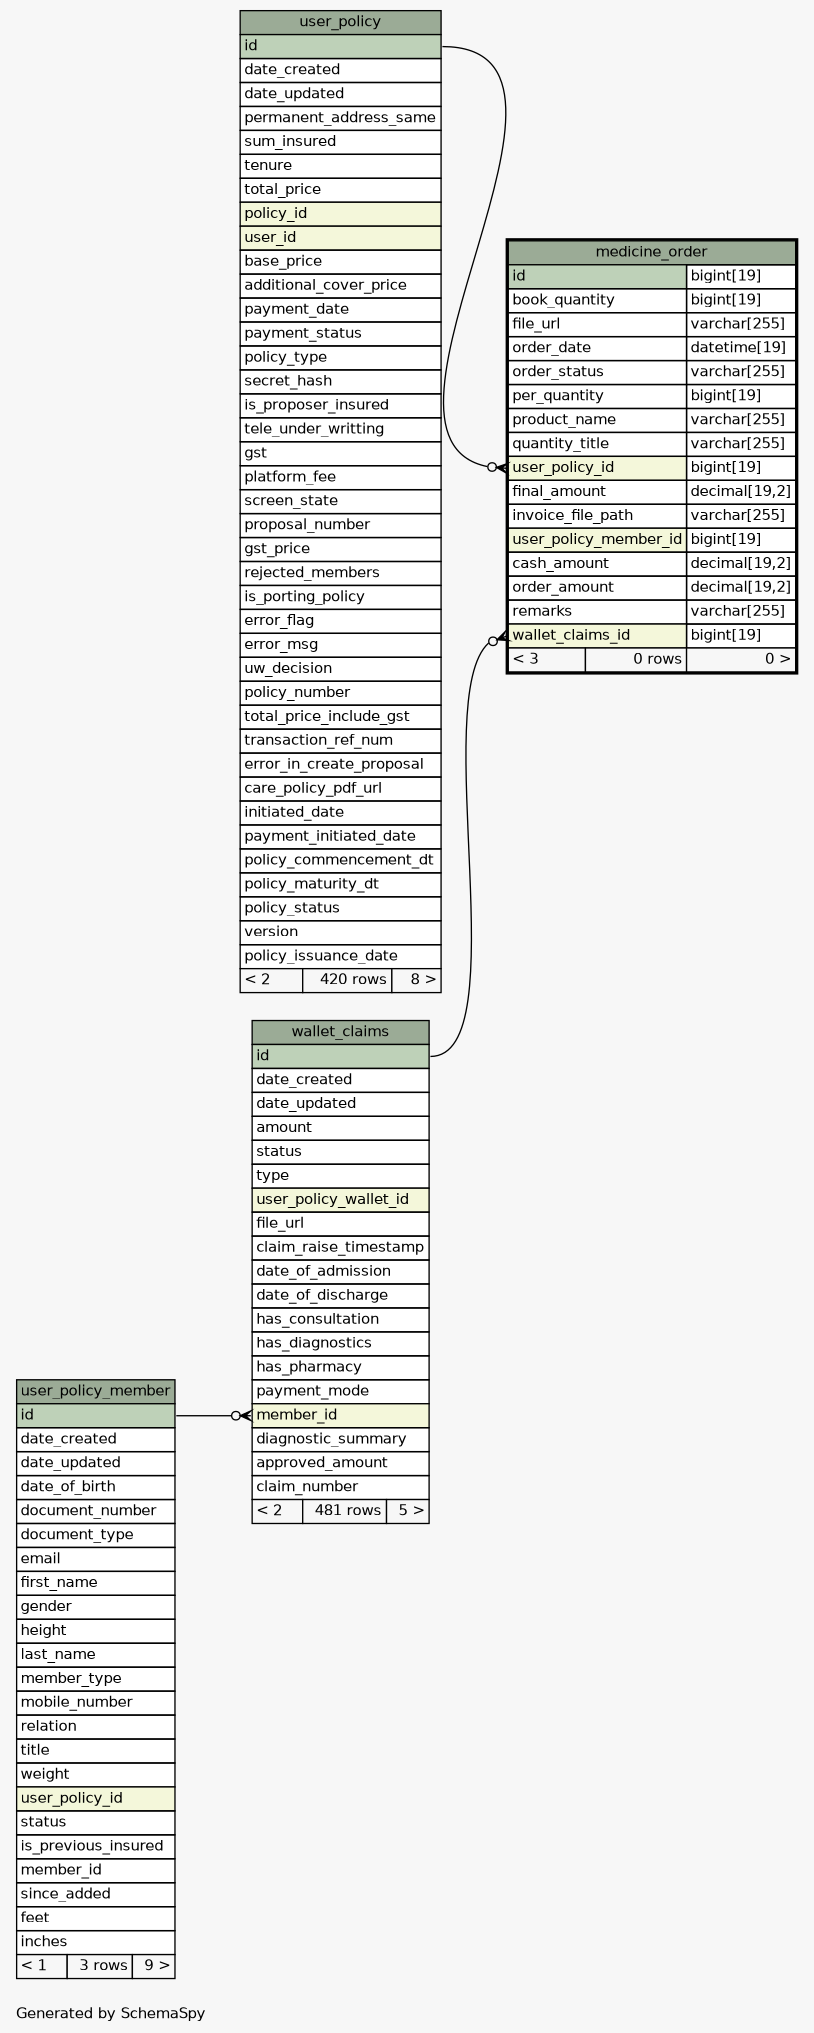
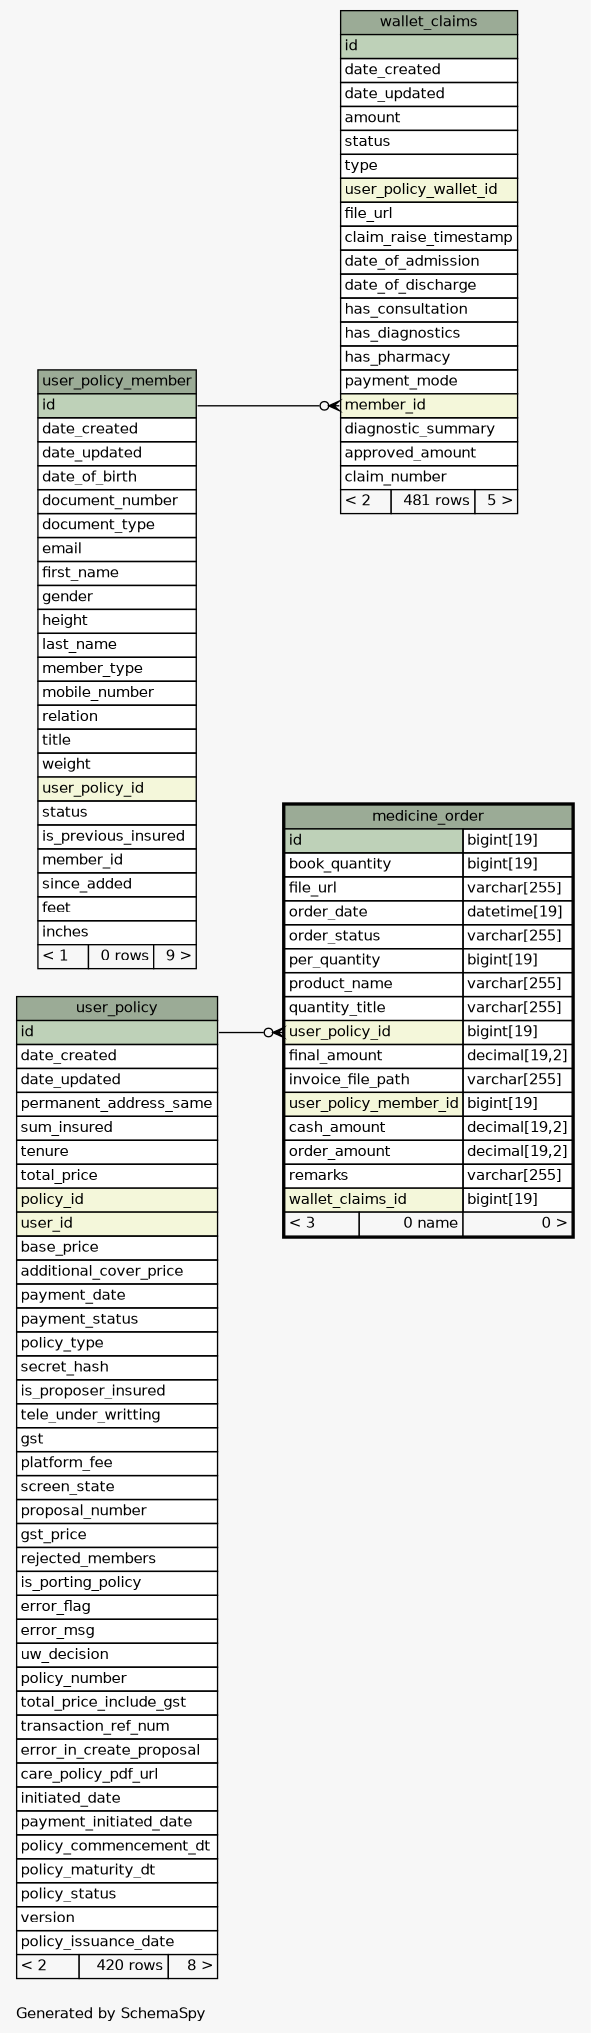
node "medicine_order": text "0 rows" -> "0 name"
edge "wallet_claims" -> "medicine_order": removed
node "user_policy_member": text "3 rows" -> "0 rows"
